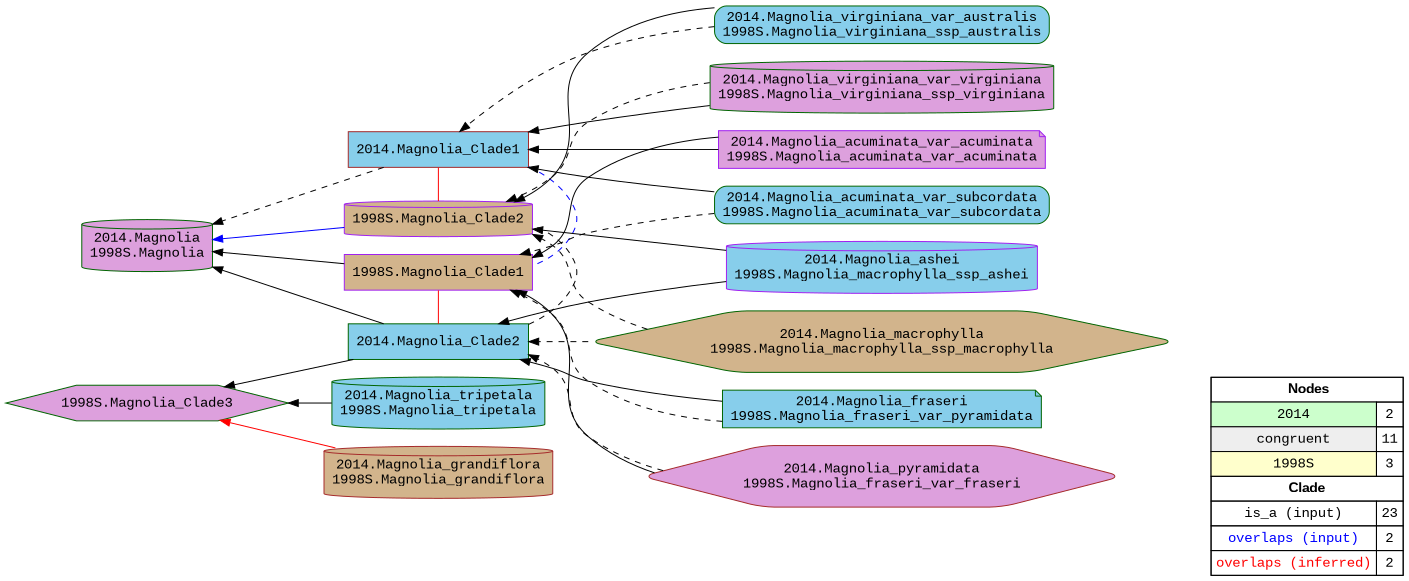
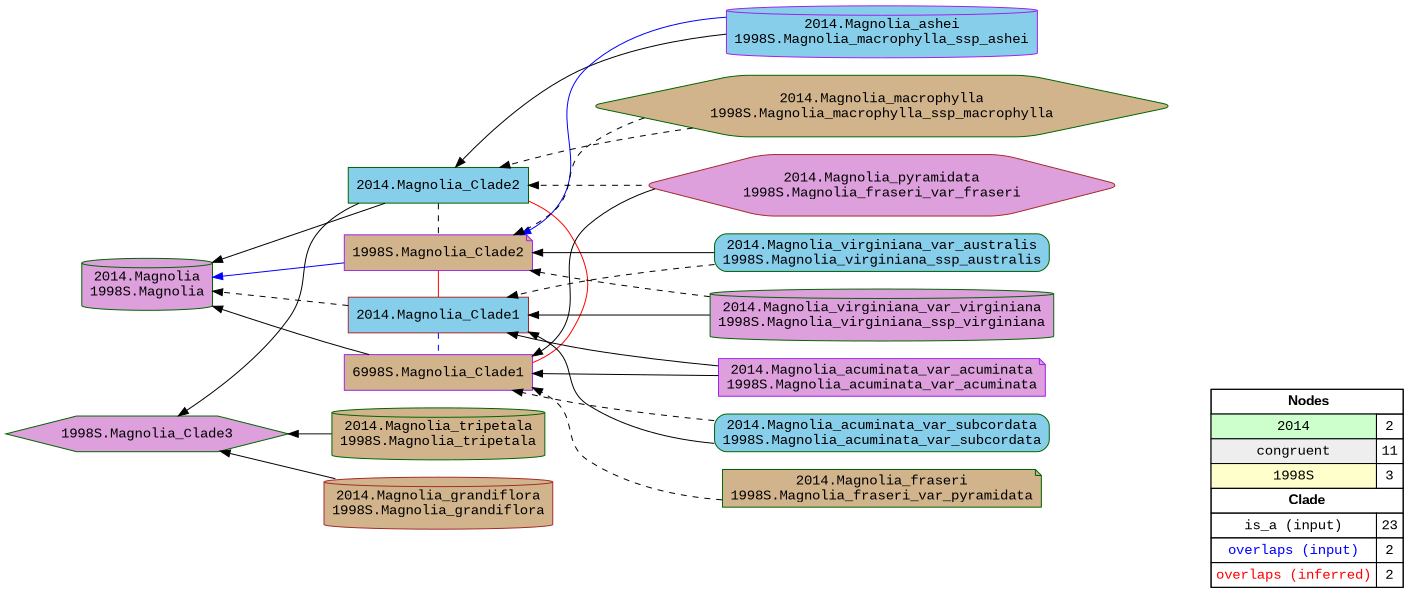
node "1998S.Magnolia_Clade2": shape cylinder -> note
edge "2014.Magnolia_ashei 1998S.Magnolia_macrophylla_ssp_ashei" -> "1998S.Magnolia_Clade2": color #000000 -> #0000ff
node "1998S.Magnolia_Clade1": label "1998S.Magnolia_Clade1" -> "6998S.Magnolia_Clade1"
edge "2014.Magnolia_fraseri 1998S.Magnolia_fraseri_var_pyramidata" -> "2014.Magnolia_Clade2": removed
node "2014.Magnolia_tripetala 1998S.Magnolia_tripetala": fillcolor skyblue -> tan
node "2014.Magnolia_fraseri 1998S.Magnolia_fraseri_var_pyramidata": fillcolor skyblue -> tan
edge "2014.Magnolia_grandiflora 1998S.Magnolia_grandiflora" -> "1998S.Magnolia_Clade3": color #ff0000 -> #000000
